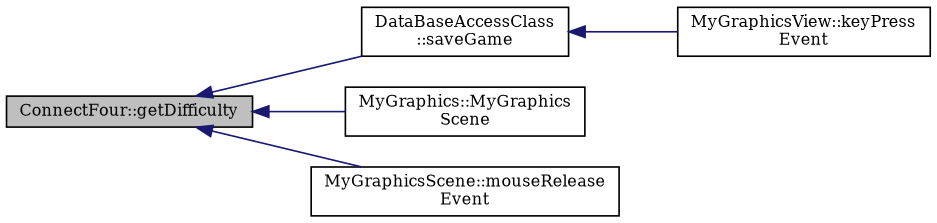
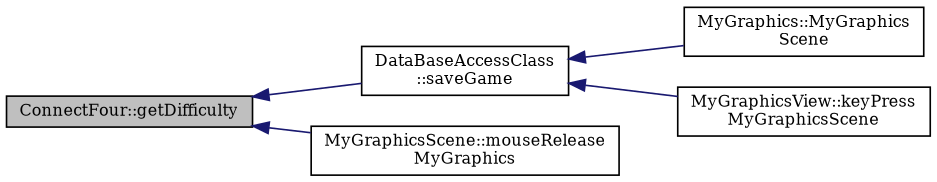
node "MyGraphicsView::keyPress Event": label "MyGraphicsView::keyPress Event" -> "MyGraphicsView::keyPress MyGraphicsScene"
edge "MyGraphics::MyGraphics Scene" -> "ConnectFour::getDifficulty": now "MyGraphics::MyGraphics Scene" -> "DataBaseAccessClass ::saveGame"
node "MyGraphicsScene::mouseRelease Event": label "MyGraphicsScene::mouseRelease Event" -> "MyGraphicsScene::mouseRelease MyGraphics"
